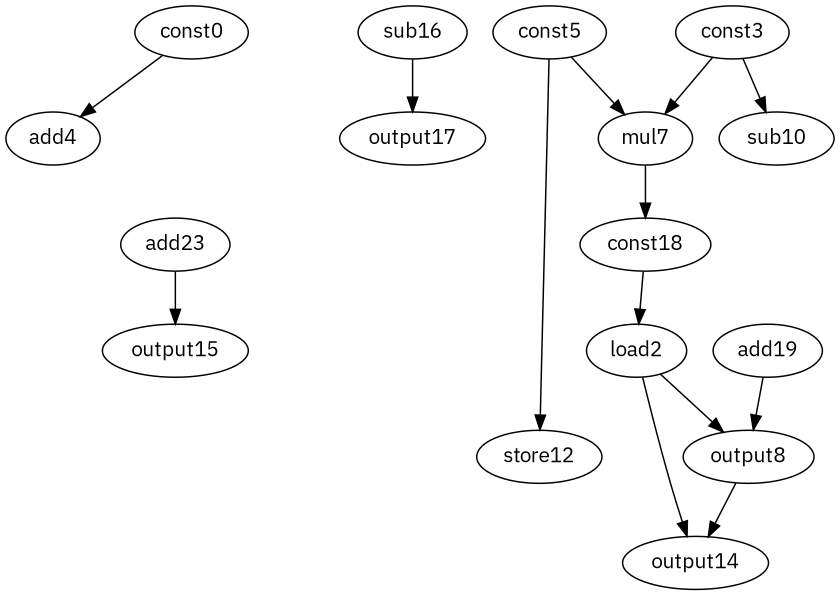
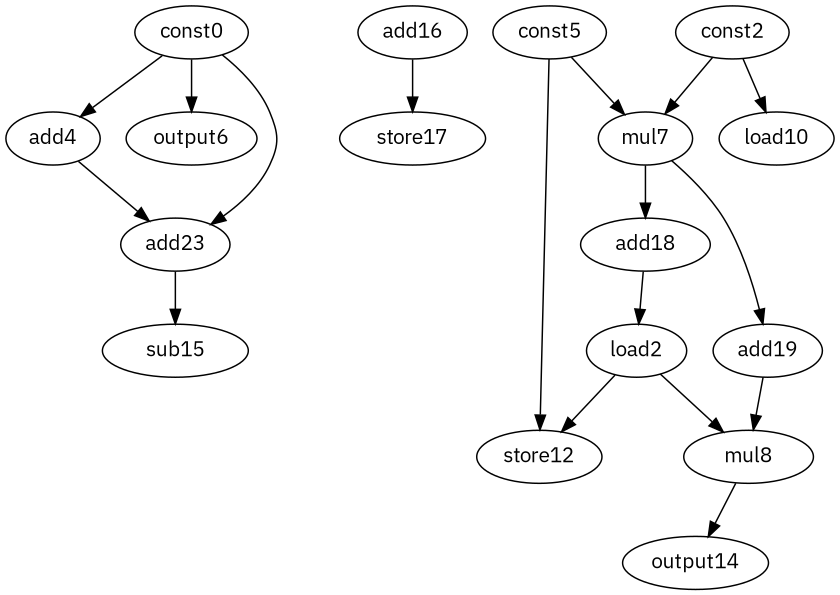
node "sub16": label "sub16" -> "add16"
node "const3": label "const3" -> "const2"
edge "const0" -> "add23": added
node "output6": added
node "output17": label "output17" -> "store17"
node "sub10": label "sub10" -> "load10"
edge "add4" -> "add23": added
edge "mul7" -> "add19": added
node "const18": label "const18" -> "add18"
node "output15": label "output15" -> "sub15"
edge "load2" -> "output14": now "load2" -> "store12"
node "output8": label "output8" -> "mul8"
